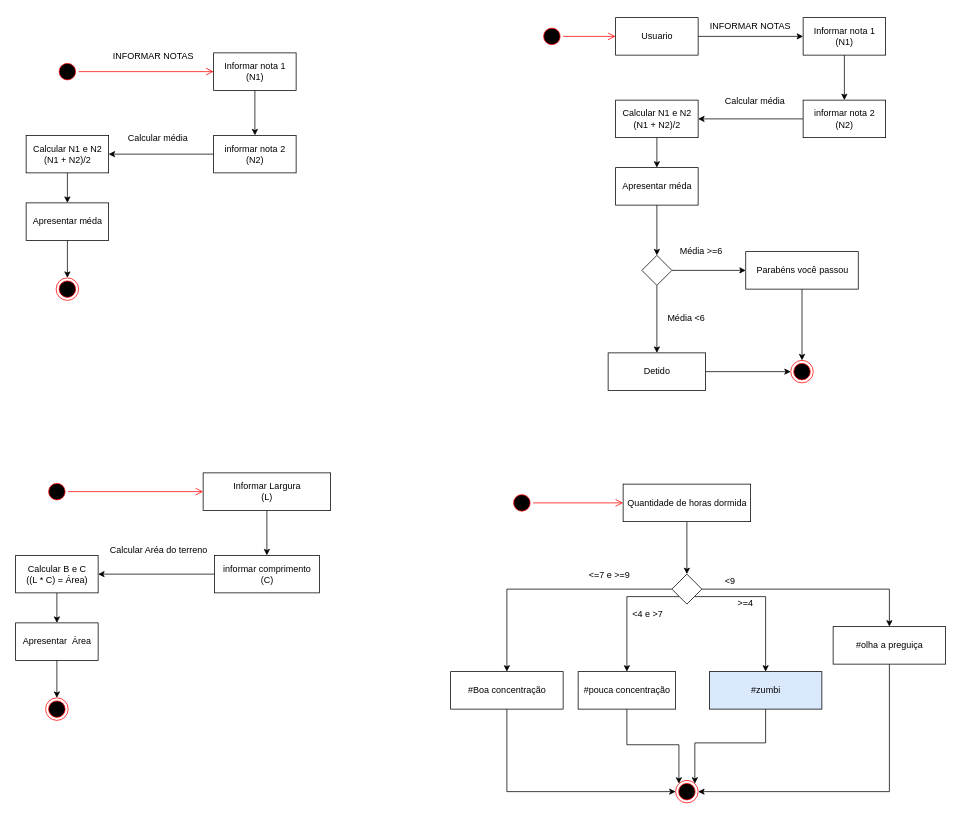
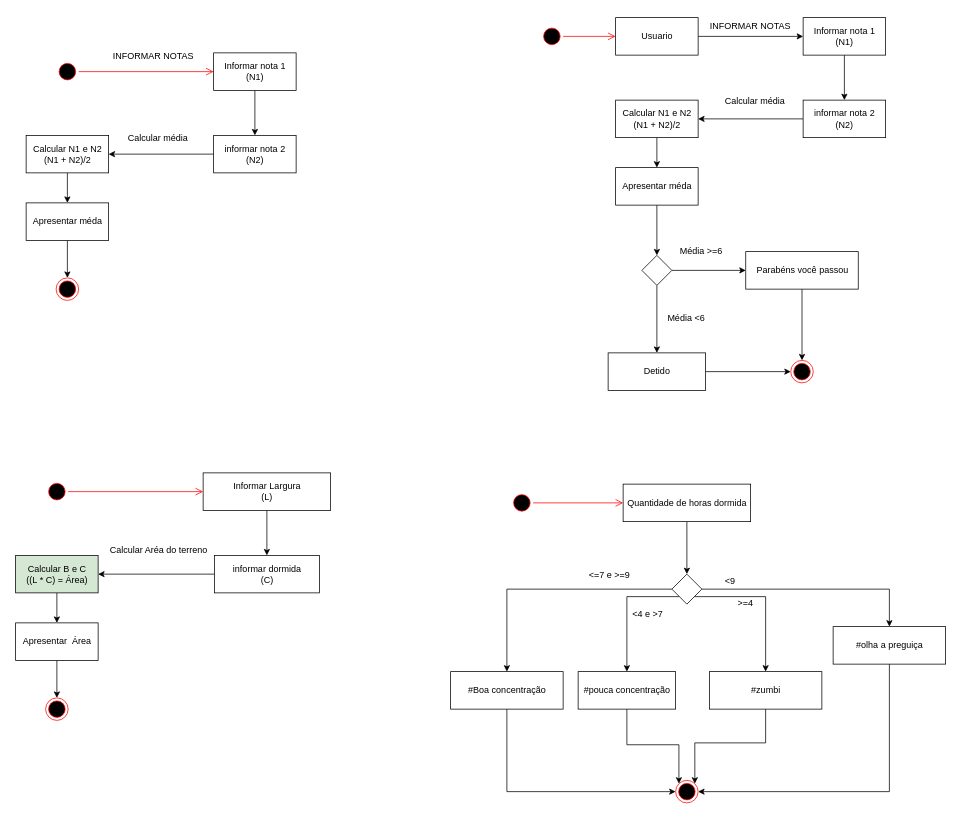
node "Calcular B e C ((L * C) = Área)": fillcolor #ffffff -> #d5e8d4
node "informar comprimento (C)": label "informar comprimento (C)" -> "informar dormida (C)"
node "#zumbi": fillcolor #dae8fc -> #ffffff
